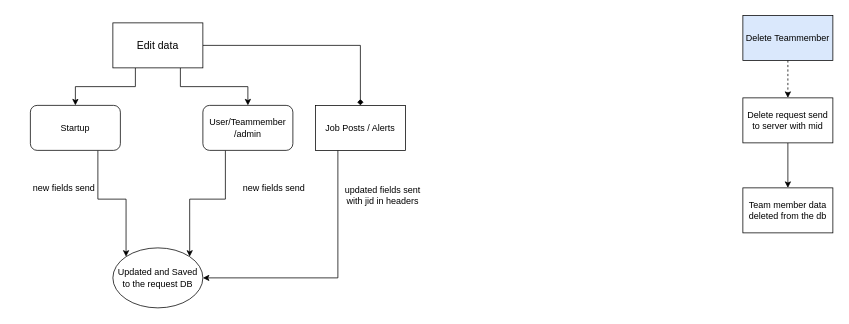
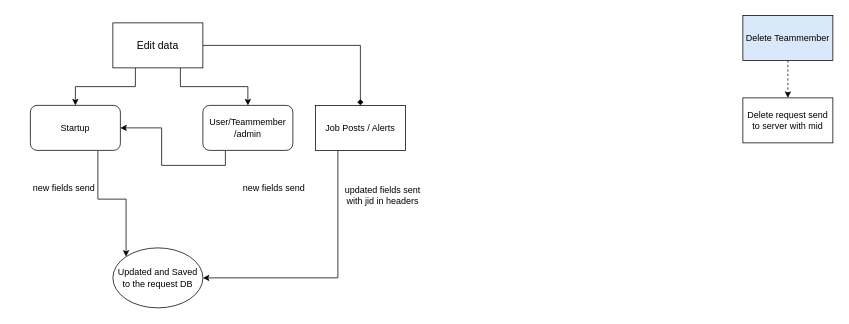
edge "Delete request send to server with mid" -> "Team member data deleted from the db": removed
node "Team member data deleted from the db": removed
edge "User/Teammember /admin" -> "Updated and Saved to the request DB": now "User/Teammember /admin" -> "Startup"
